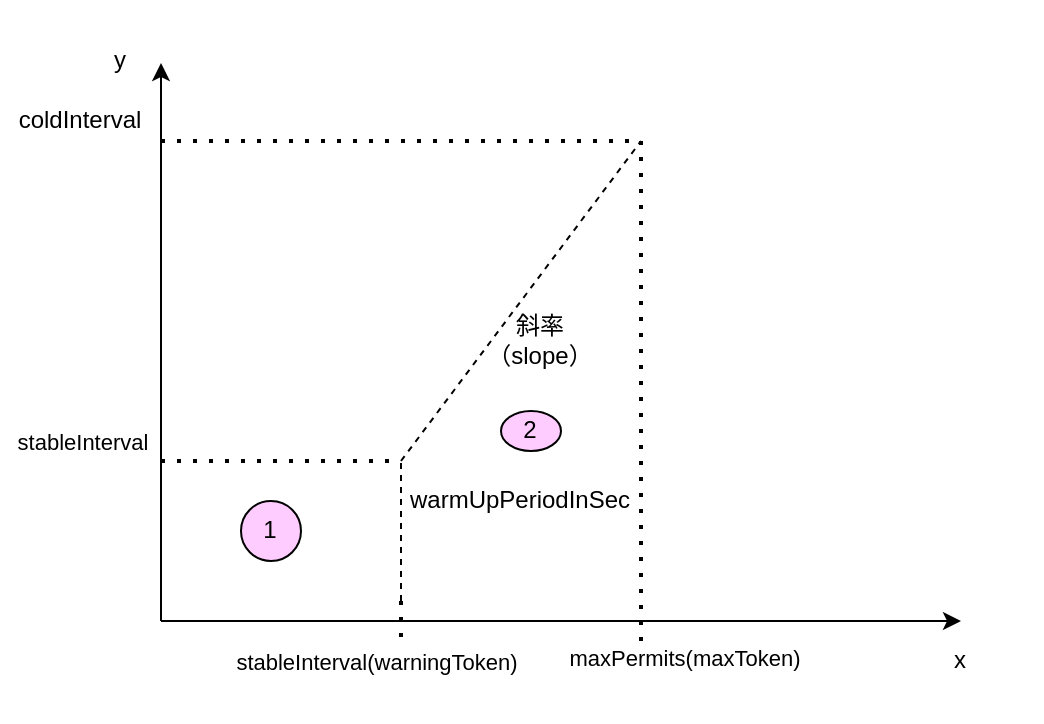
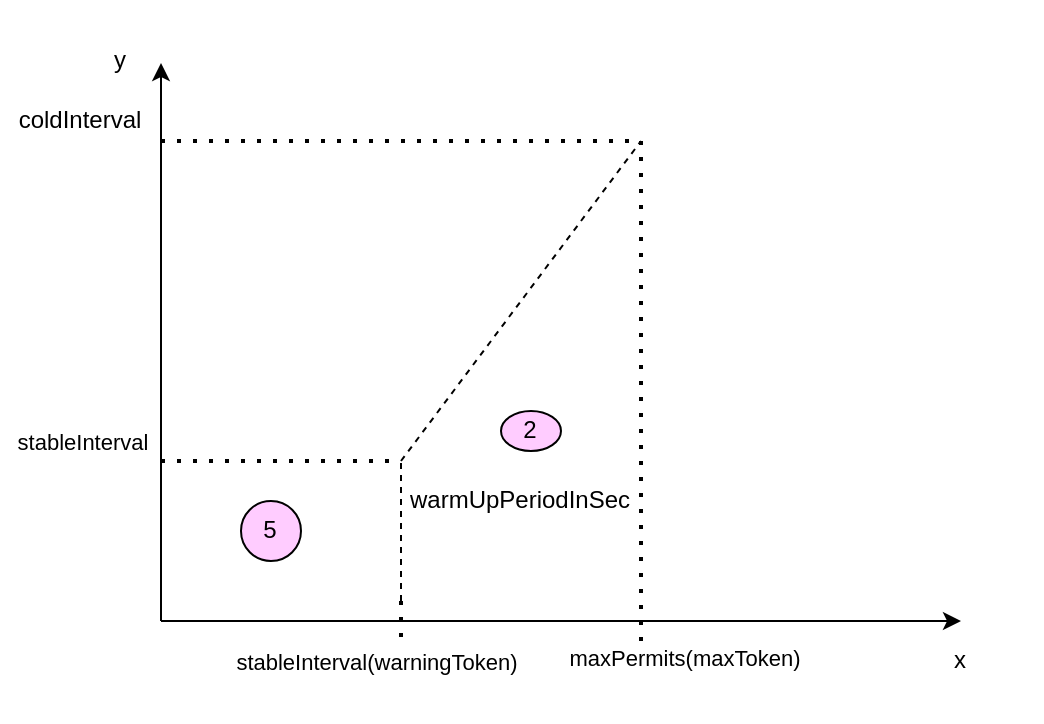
node "斜率（slope）": removed
node "1": label "1" -> "5"
